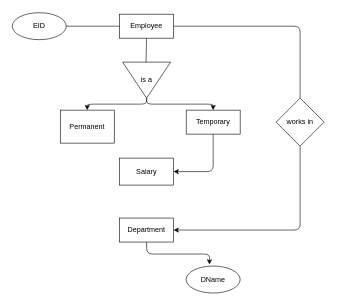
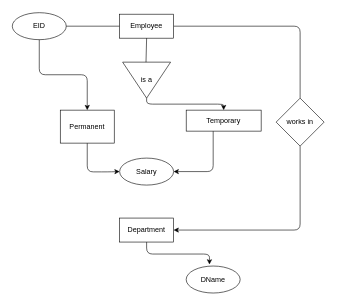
edge "is a" -> "Permanent": now "EID" -> "Permanent"
node "Temporary": size 54x24 -> 75x21
edge "Permanent" -> "Salary": added
node "Salary": shape rectangle -> ellipse
